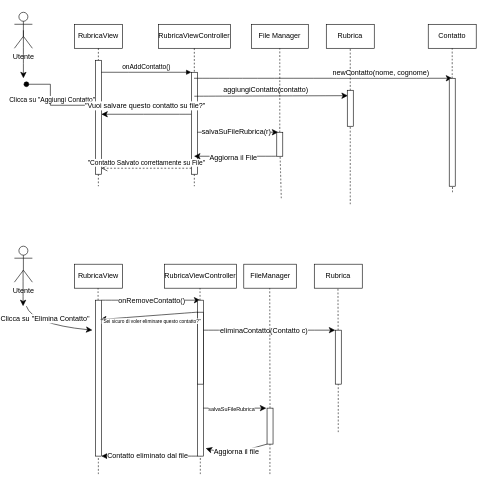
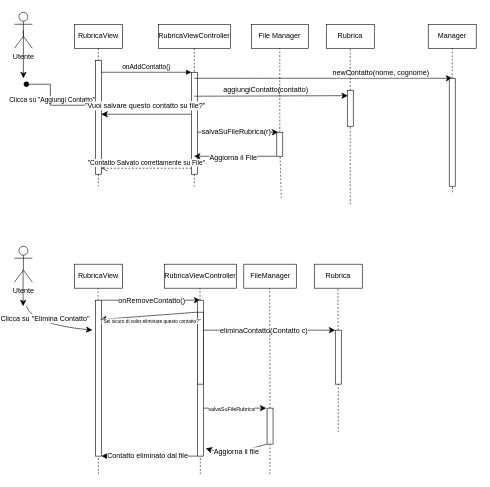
node "Contatto": label "Contatto" -> "Manager"
